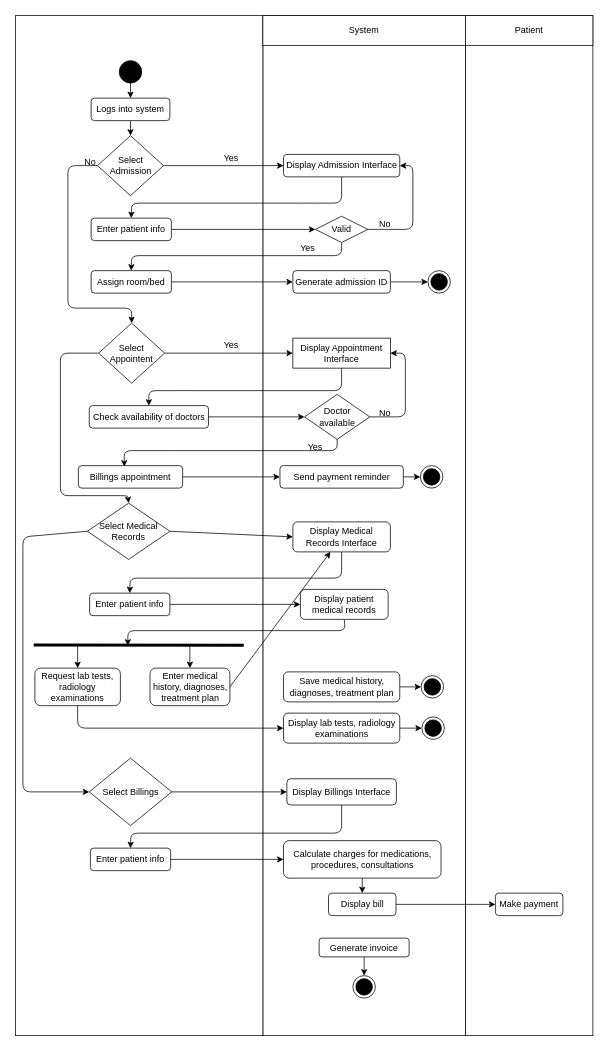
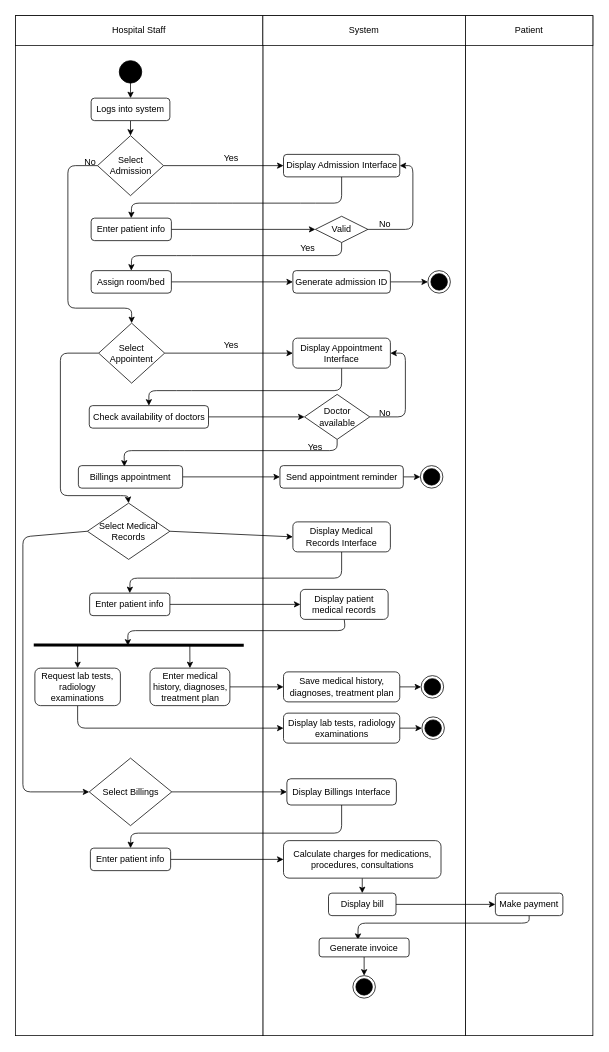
node "Hospital Staff": added
node "Display Appointment Interface": shape rectangle -> rounded rectangle
node "Send payment reminder": label "Send payment reminder" -> "Send appointment reminder"
edge "Enter medical history, diagnoses, treatment plan" -> "Display Medical Records Interface": now "Enter medical history, diagnoses, treatment plan" -> "Save medical history, diagnoses, treatment plan"
edge "Make payment" -> "Generate invoice": added
